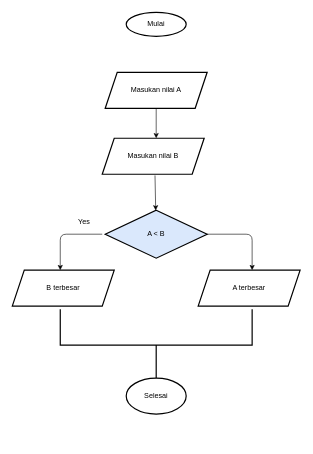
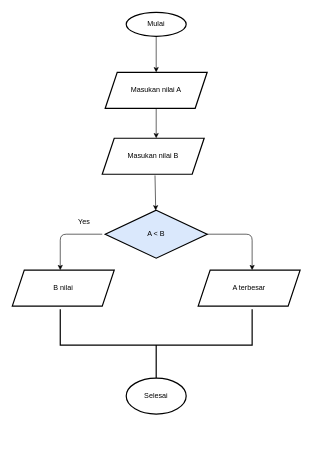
edge "Mulai" -> "Masukan nilai A": added
node "B terbesar": label "B terbesar" -> "B nilai"
